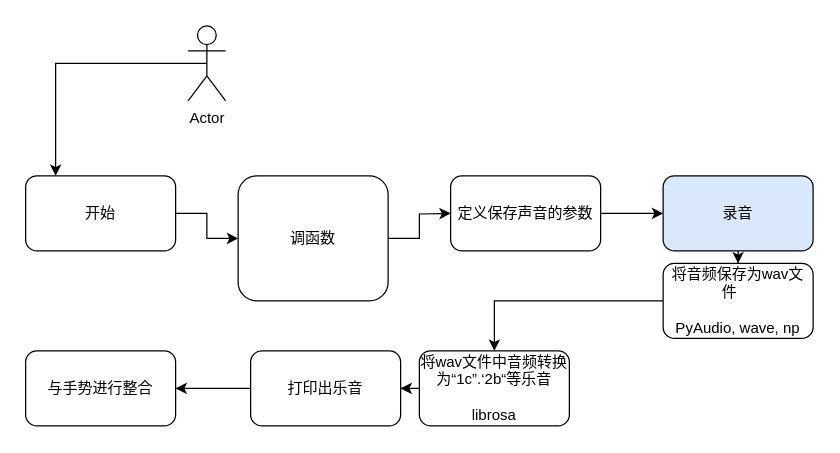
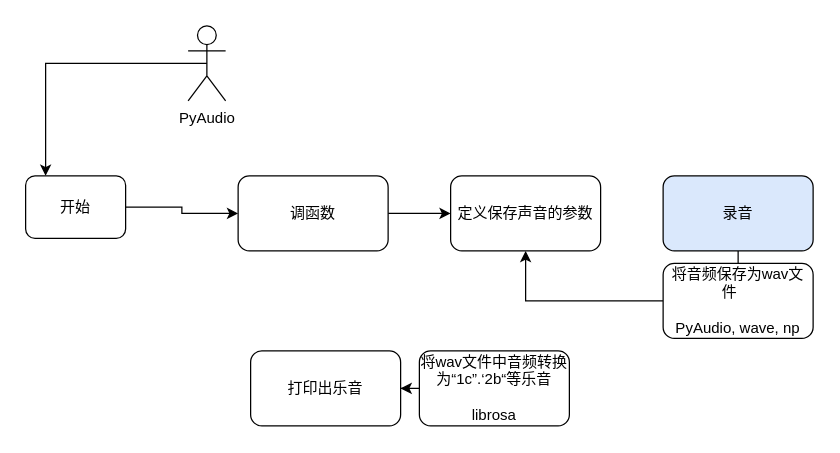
node "Actor": label "Actor" -> "PyAudio"
node "开始": size 150x75 -> 100x63
edge "定义保存声音的参数" -> "录音": removed
node "调函数": size 150x125 -> 150x75
edge "录音" -> "将音频保存为wav文件 PyAudio, wave, np": arrowhead classic -> none
edge "将音频保存为wav文件 PyAudio, wave, np" -> "将wav文件中音频转换为“1c”.‘2b“等乐音 librosa": now "将音频保存为wav文件 PyAudio, wave, np" -> "定义保存声音的参数"
node "与手势进行整合": removed
edge "打印出乐音" -> "与手势进行整合": removed
